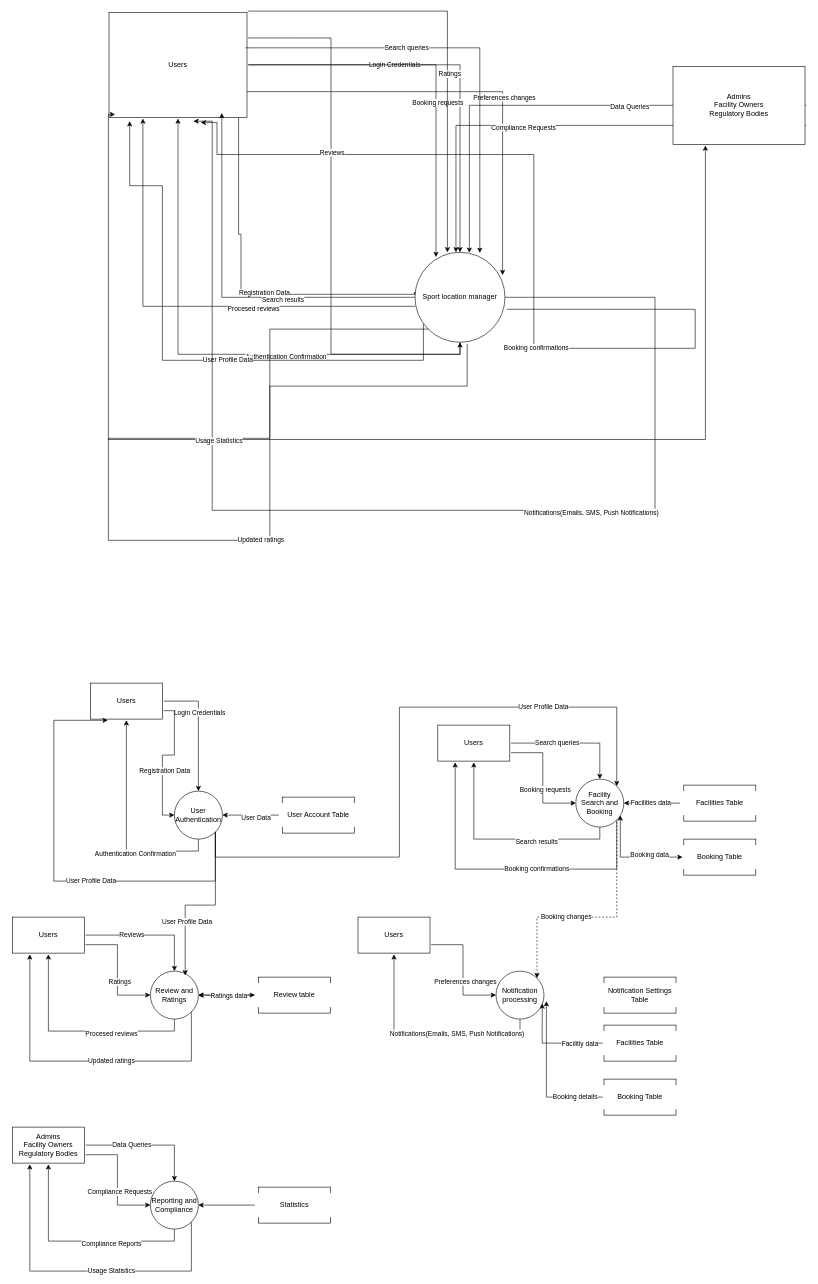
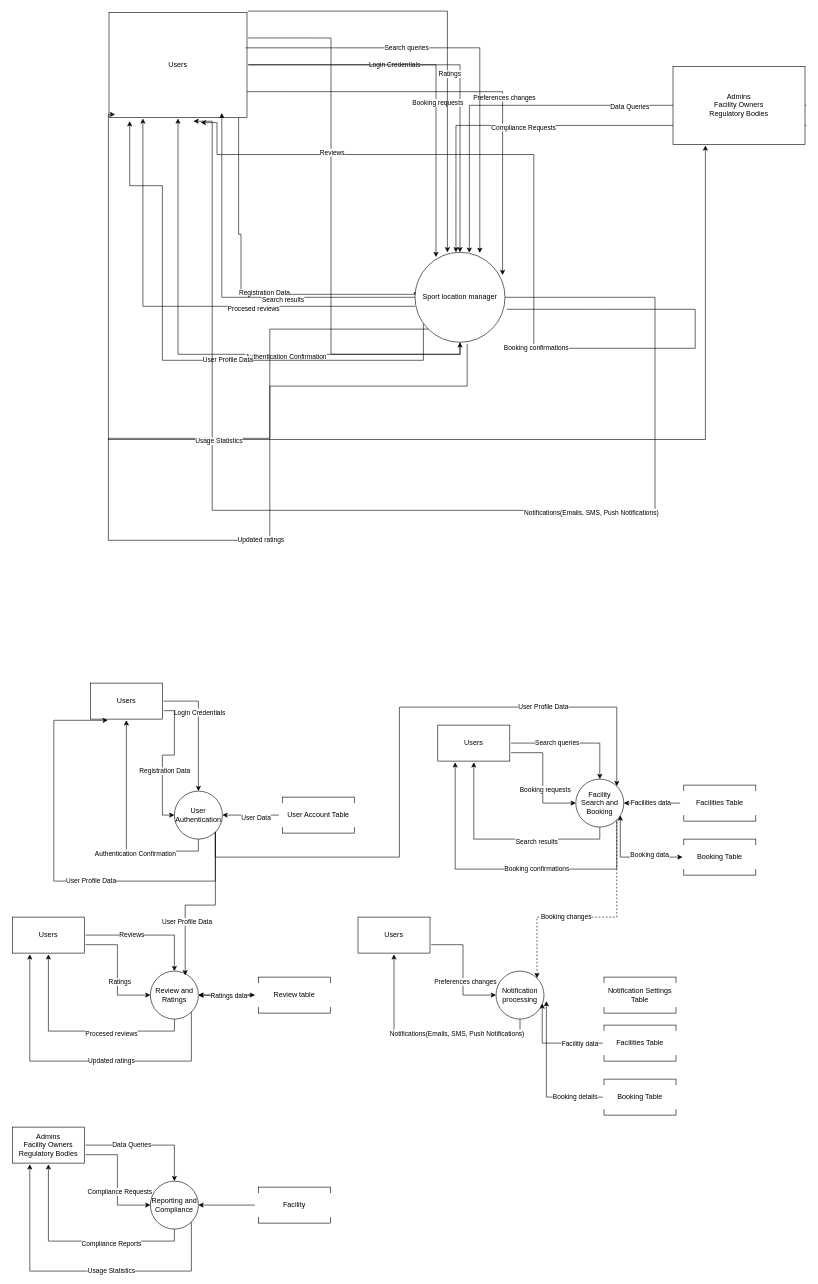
node "Statistics": label "Statistics" -> "Facility"
